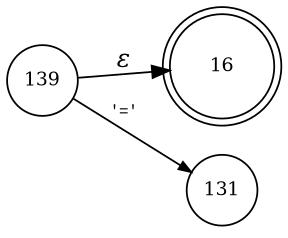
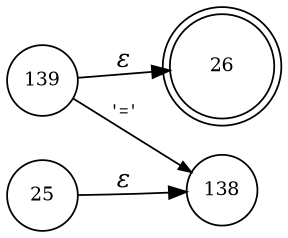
node "16": label "16" -> "26"
node "131": label "131" -> "138"
node "25": added
